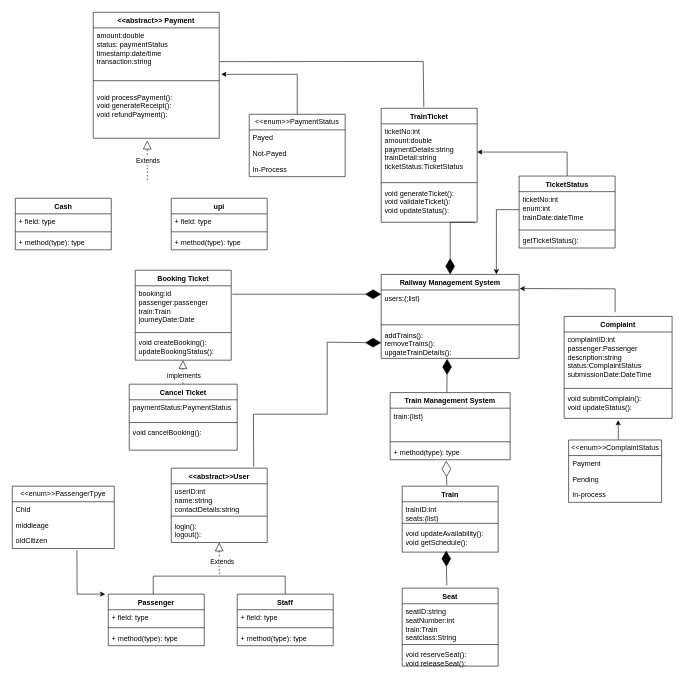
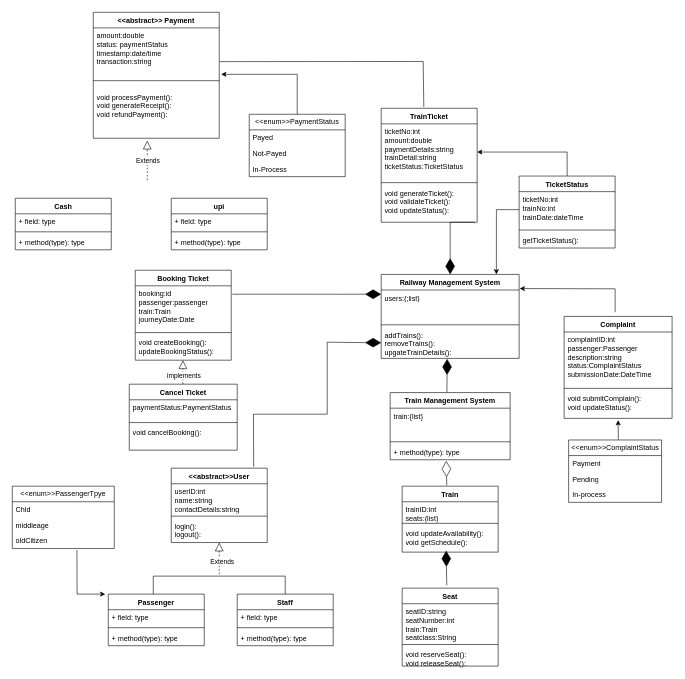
node "ticketNo:int enum:int trainDate:dateTime": label "ticketNo:int enum:int trainDate:dateTime" -> "ticketNo:int trainNo:int trainDate:dateTime"
